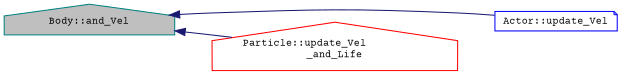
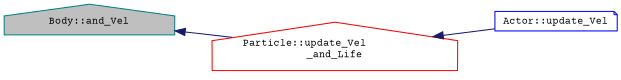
edge "Actor::update_Vel" -> "Body::and_Vel": now "Actor::update_Vel" -> "Particle::update_Vel _and_Life"
